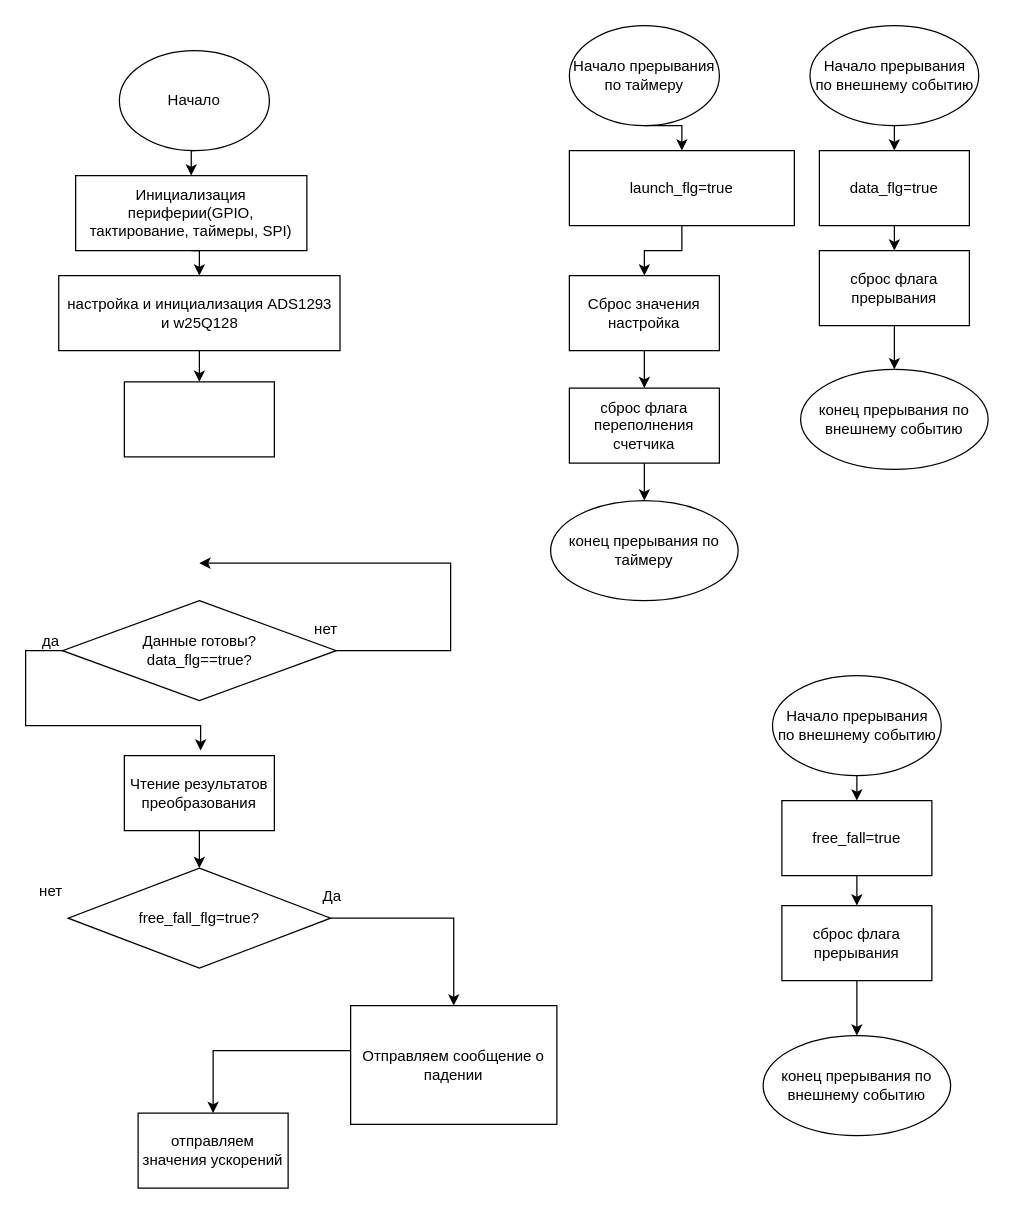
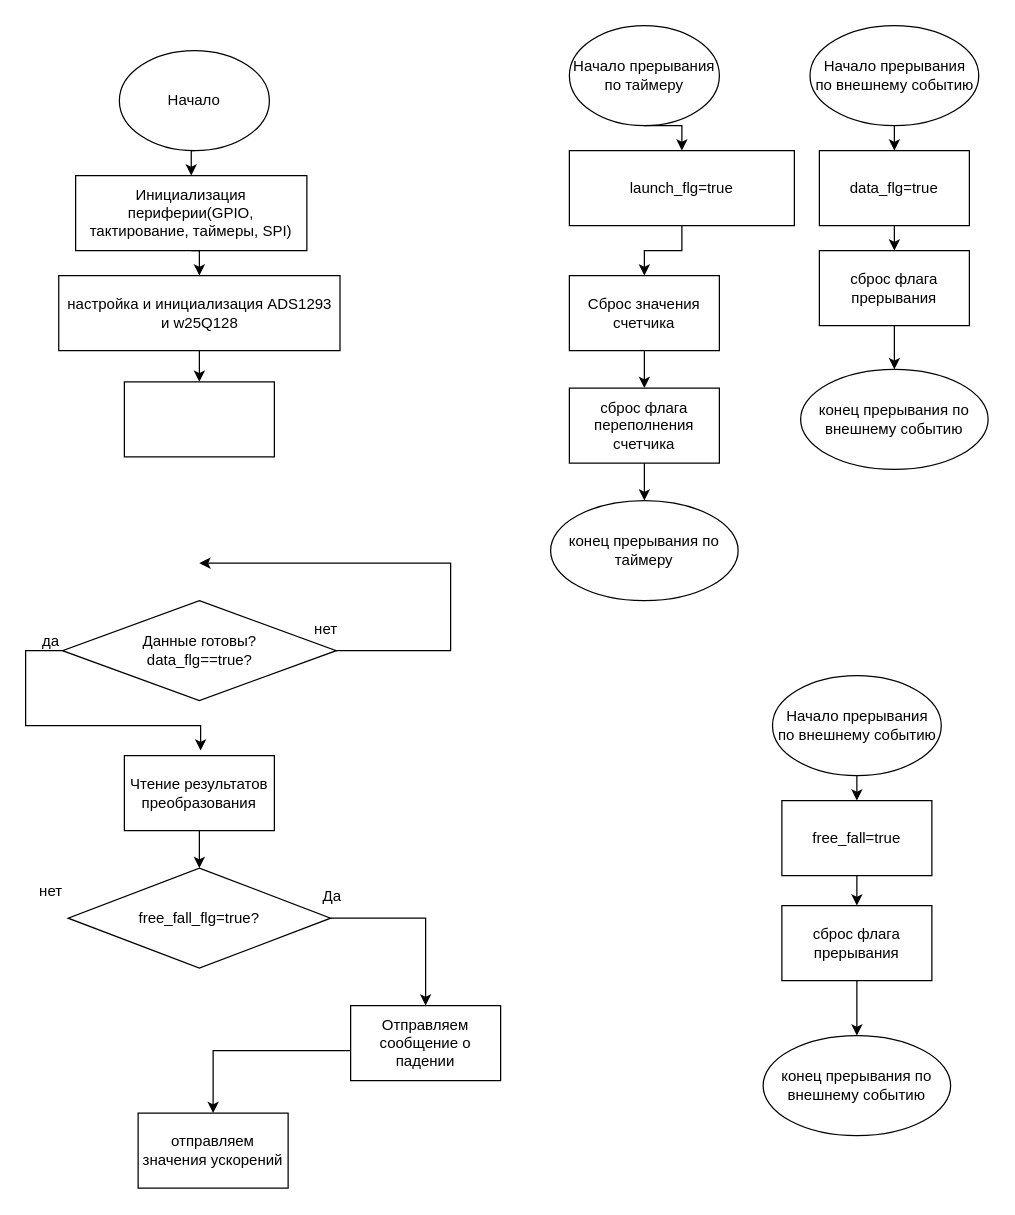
node "Сброс значения настройка": label "Сброс значения настройка" -> "Сброс значения счетчика"
node "Отправляем сообщение о падении": size 206x119 -> 150x75
